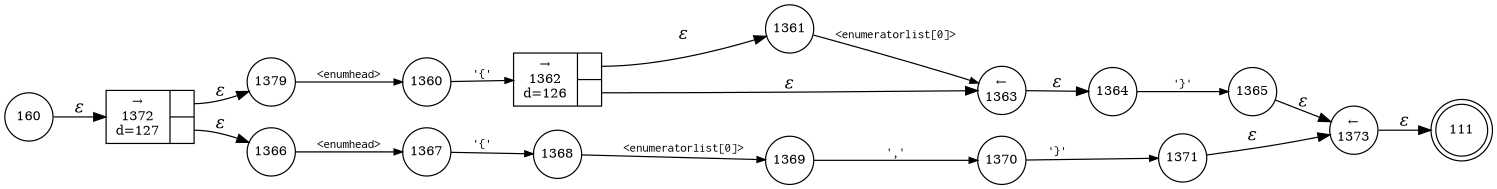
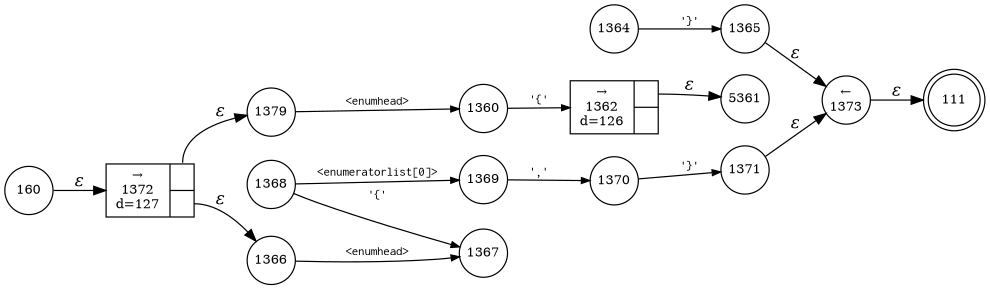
node "1361": label "1361" -> "5361"
node "← 1363": removed
edge "1367" -> "1368": reversed
